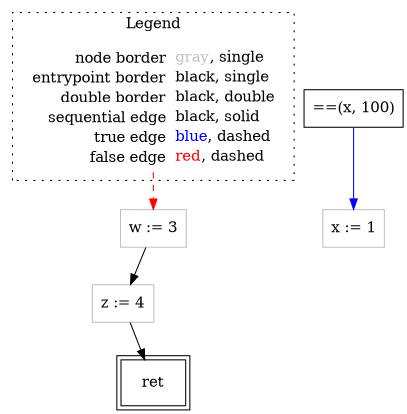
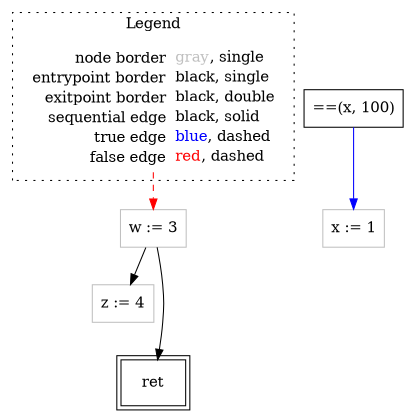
node "node border": text "double border" -> "exitpoint border"
edge "z := 4" -> "ret": now "w := 3" -> "ret"
